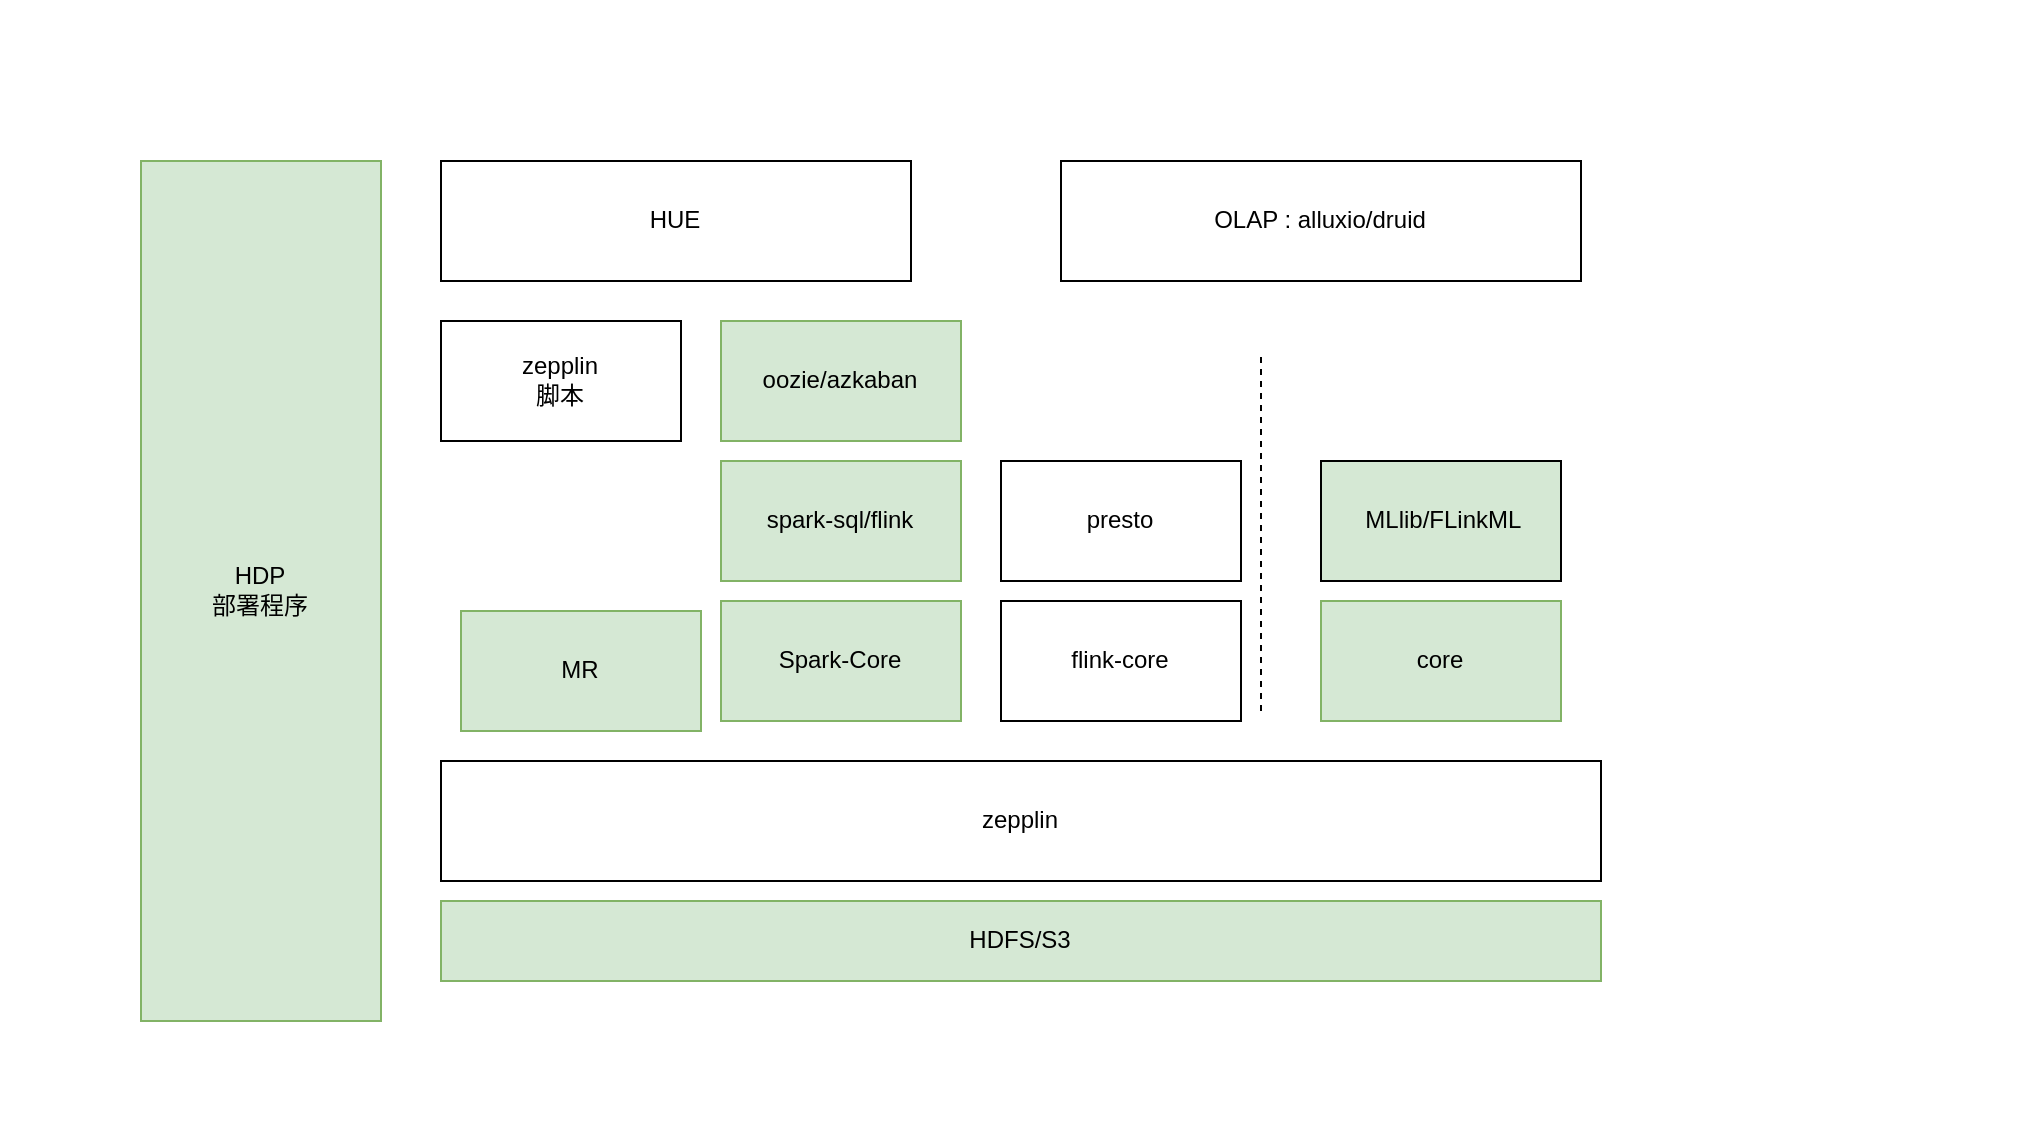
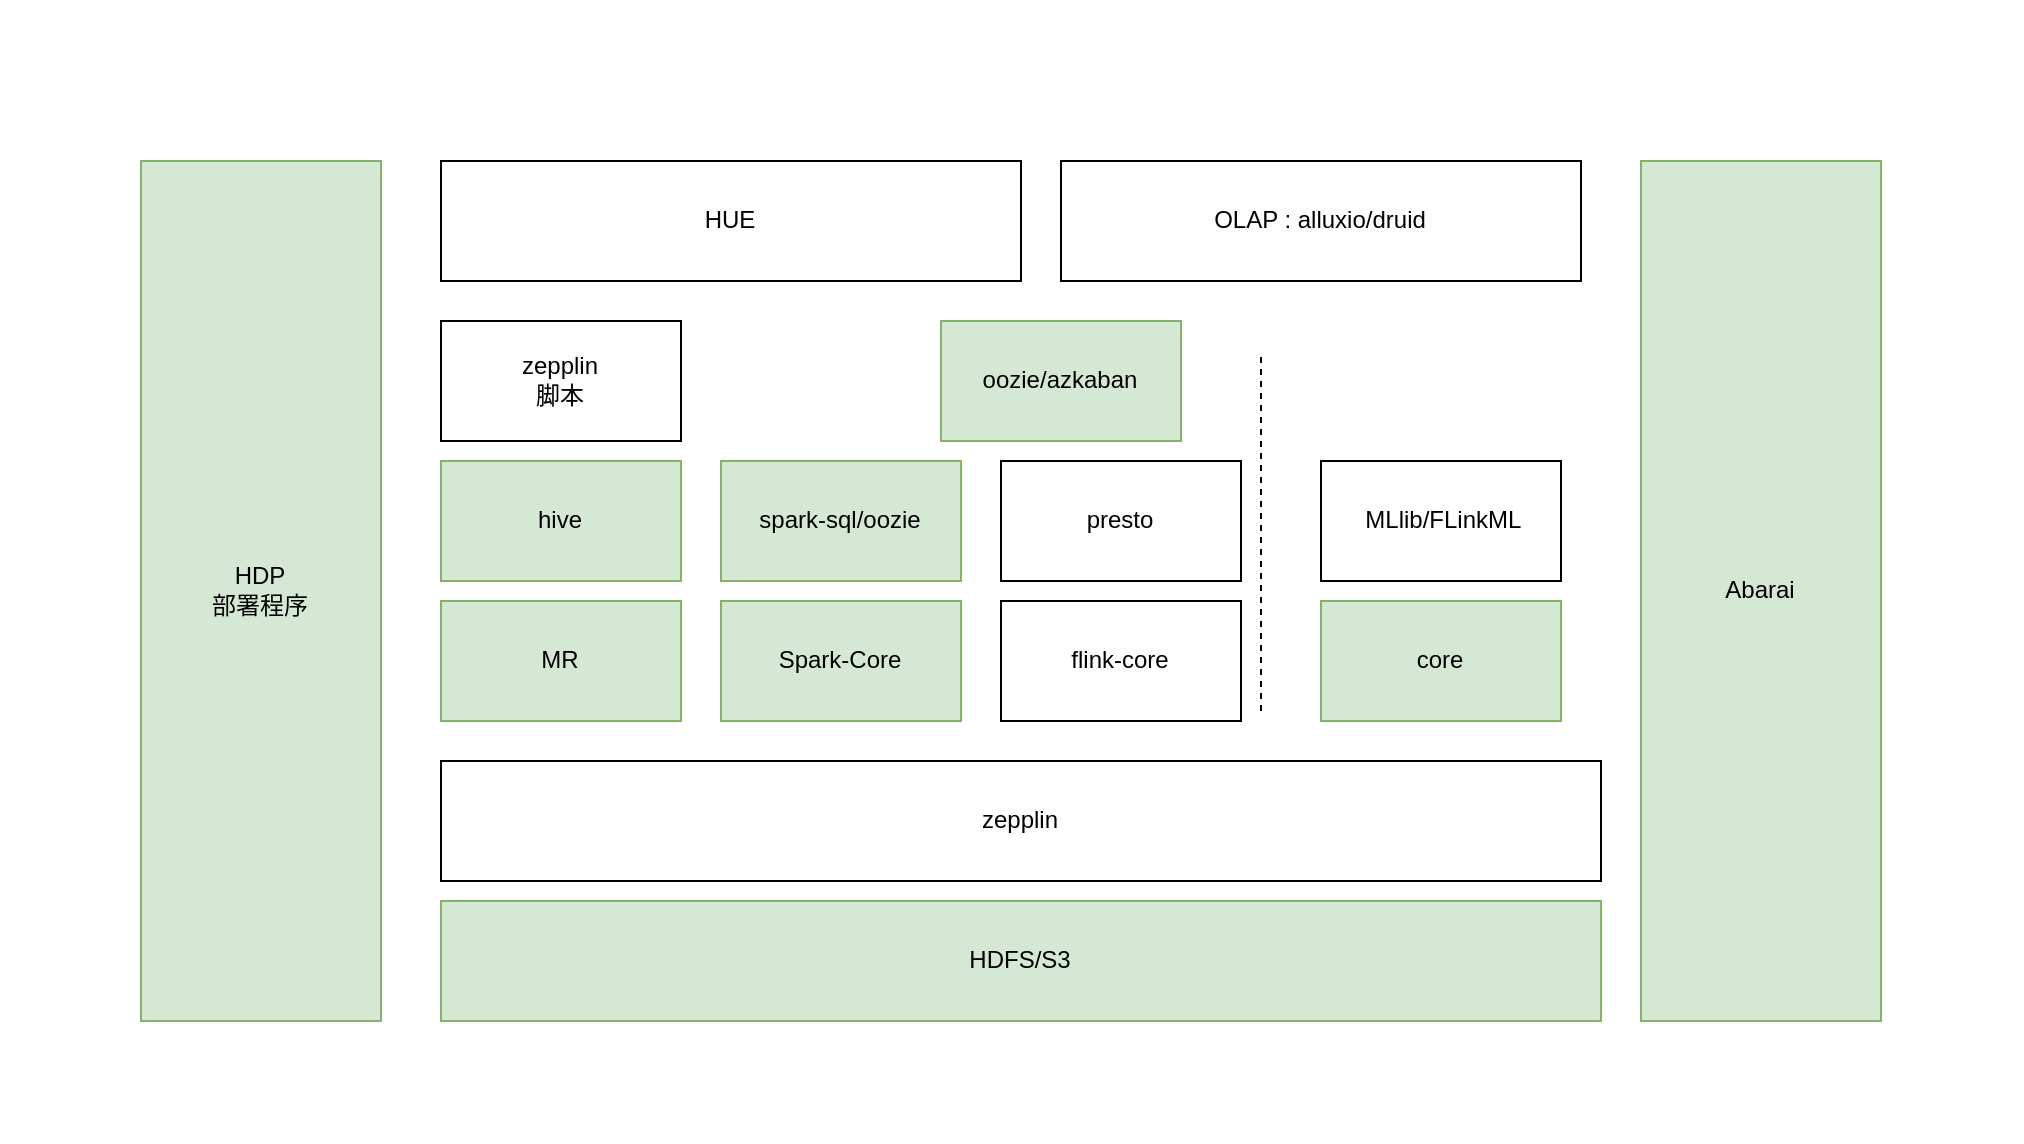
node "HUE": size 470x120 -> 580x120
node "oozie/azkaban": moved (841, 381) -> (1061, 381)
node "hive": added
node "spark-sql/flink": label "spark-sql/flink" -> "spark-sql/oozie"
node "MLlib/FLinkML": fillcolor #d5e8d4 -> #ffffff
node "Abarai": added
node "MR": moved (581, 671) -> (561, 661)
node "HDFS/S3": size 1160x80 -> 1160x120
